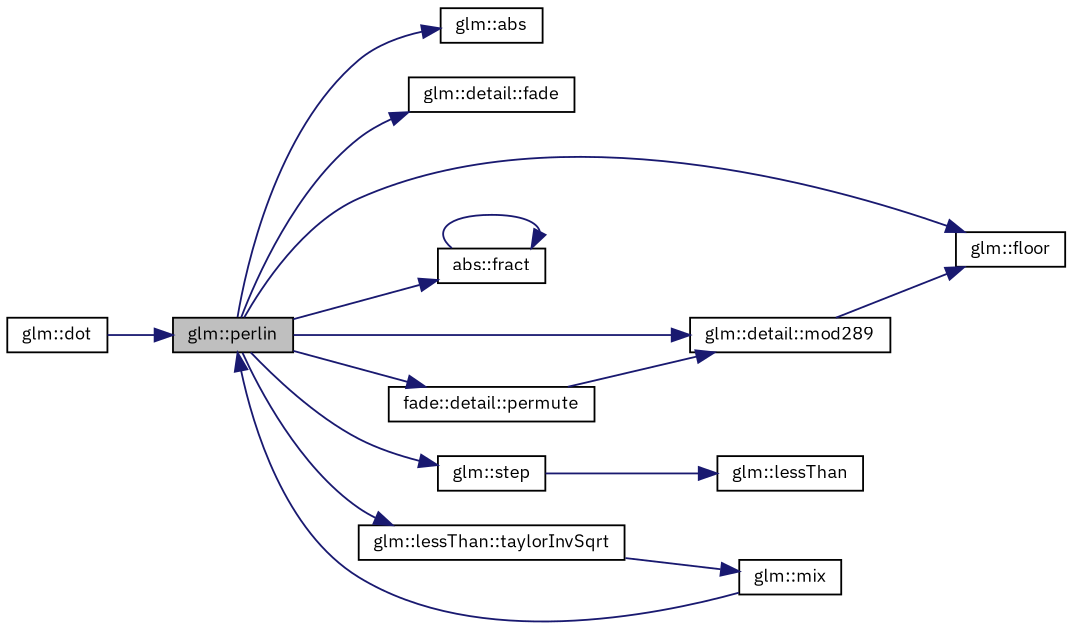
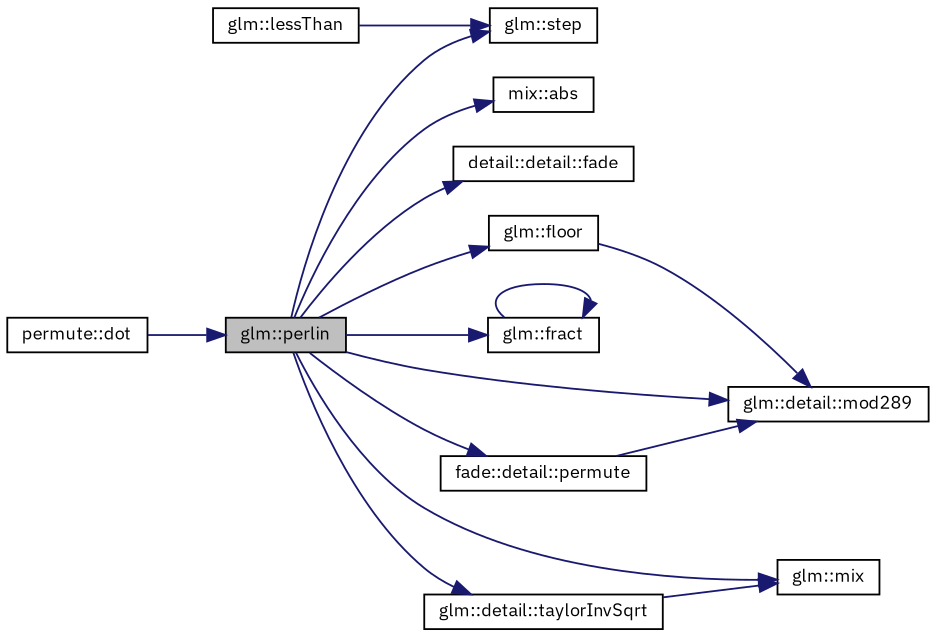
node "glm::abs": label "glm::abs" -> "mix::abs"
node "glm::detail::fade": label "glm::detail::fade" -> "detail::detail::fade"
node "abs::fract": label "abs::fract" -> "glm::fract"
edge "glm::detail::mod289" -> "glm::floor": reversed
node "glm::dot": label "glm::dot" -> "permute::dot"
edge "glm::step" -> "glm::lessThan": reversed
node "glm::lessThan::taylorInvSqrt": label "glm::lessThan::taylorInvSqrt" -> "glm::detail::taylorInvSqrt"
edge "glm::mix" -> "glm::perlin": reversed
